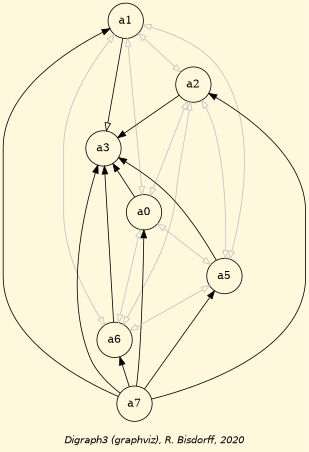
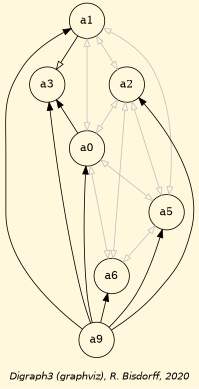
edge "a2" -> "a3": removed
edge "a1" -- "a6": removed
edge "a5" -> "a3": removed
edge "a6" -> "a3": removed
node "a7": label "a7" -> "a9"
